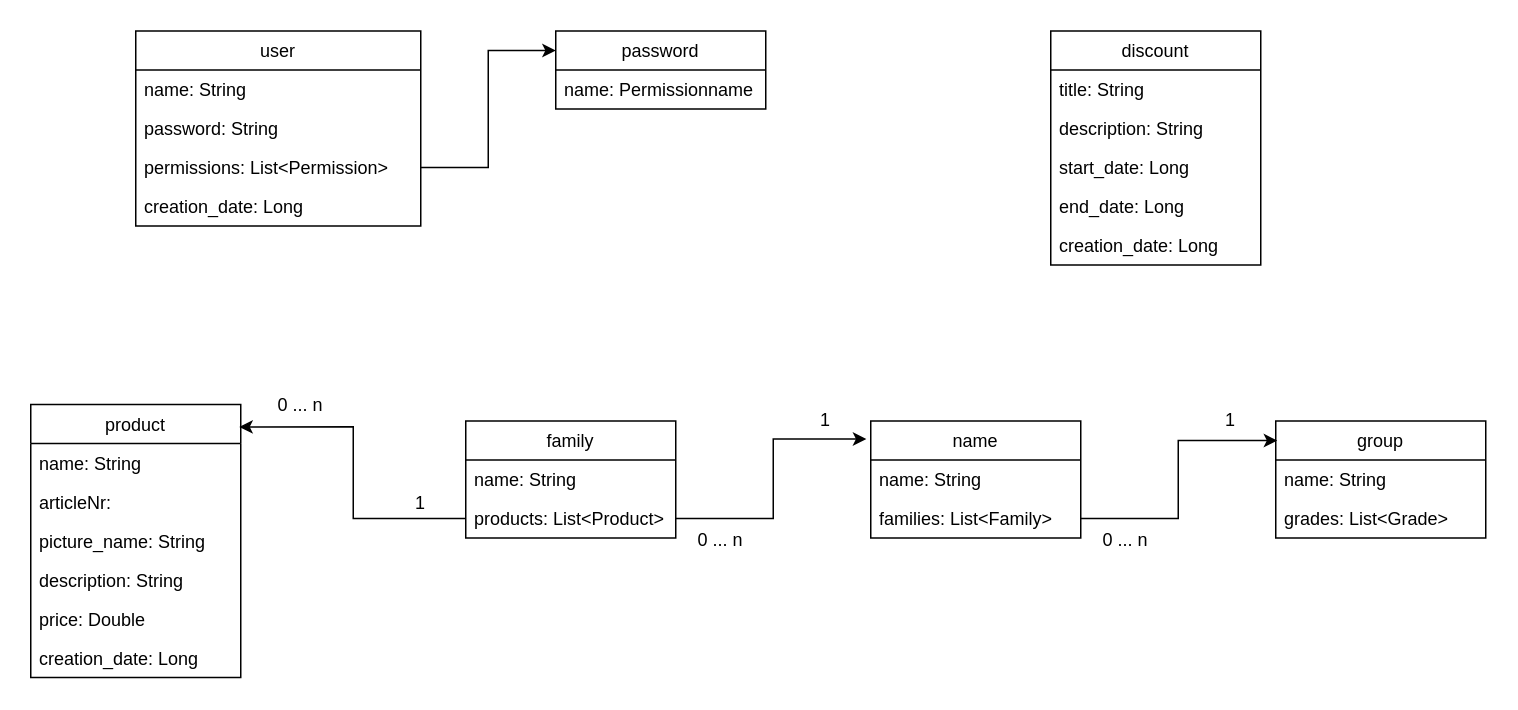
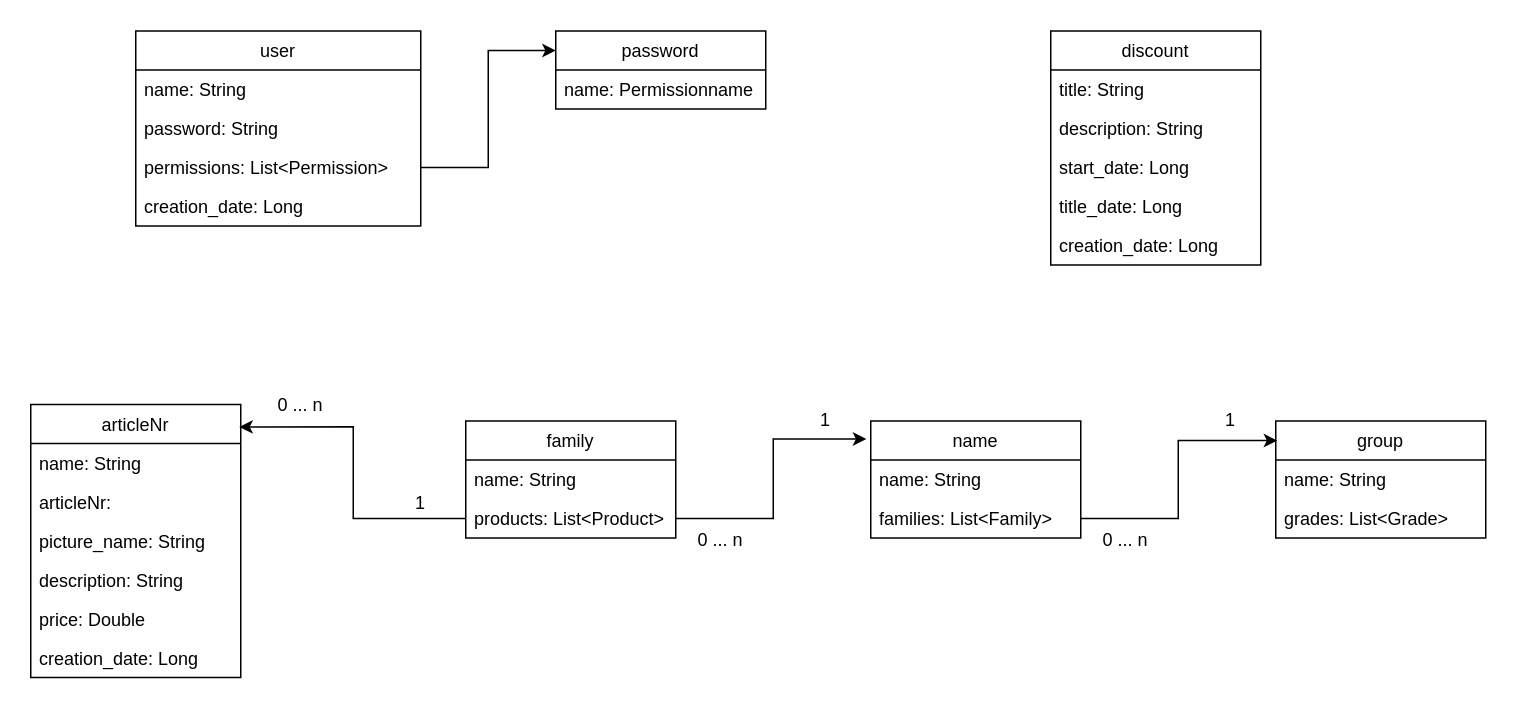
node "end_date: Long": label "end_date: Long" -> "title_date: Long"
node "product": label "product" -> "articleNr"
